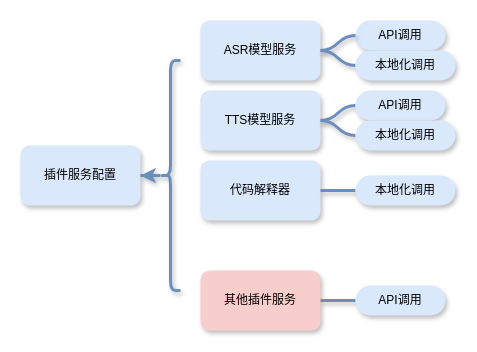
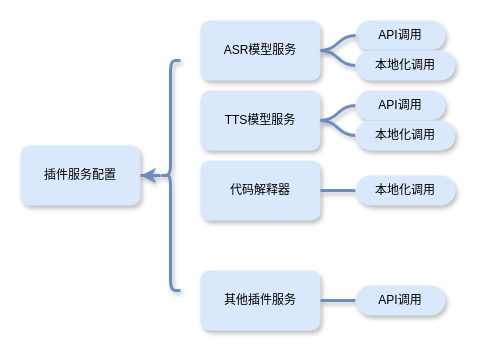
edge "代码解释器" -- "其他插件服务": style dashed -> solid
node "其他插件服务": fillcolor #f8cecc -> #dae8fc
